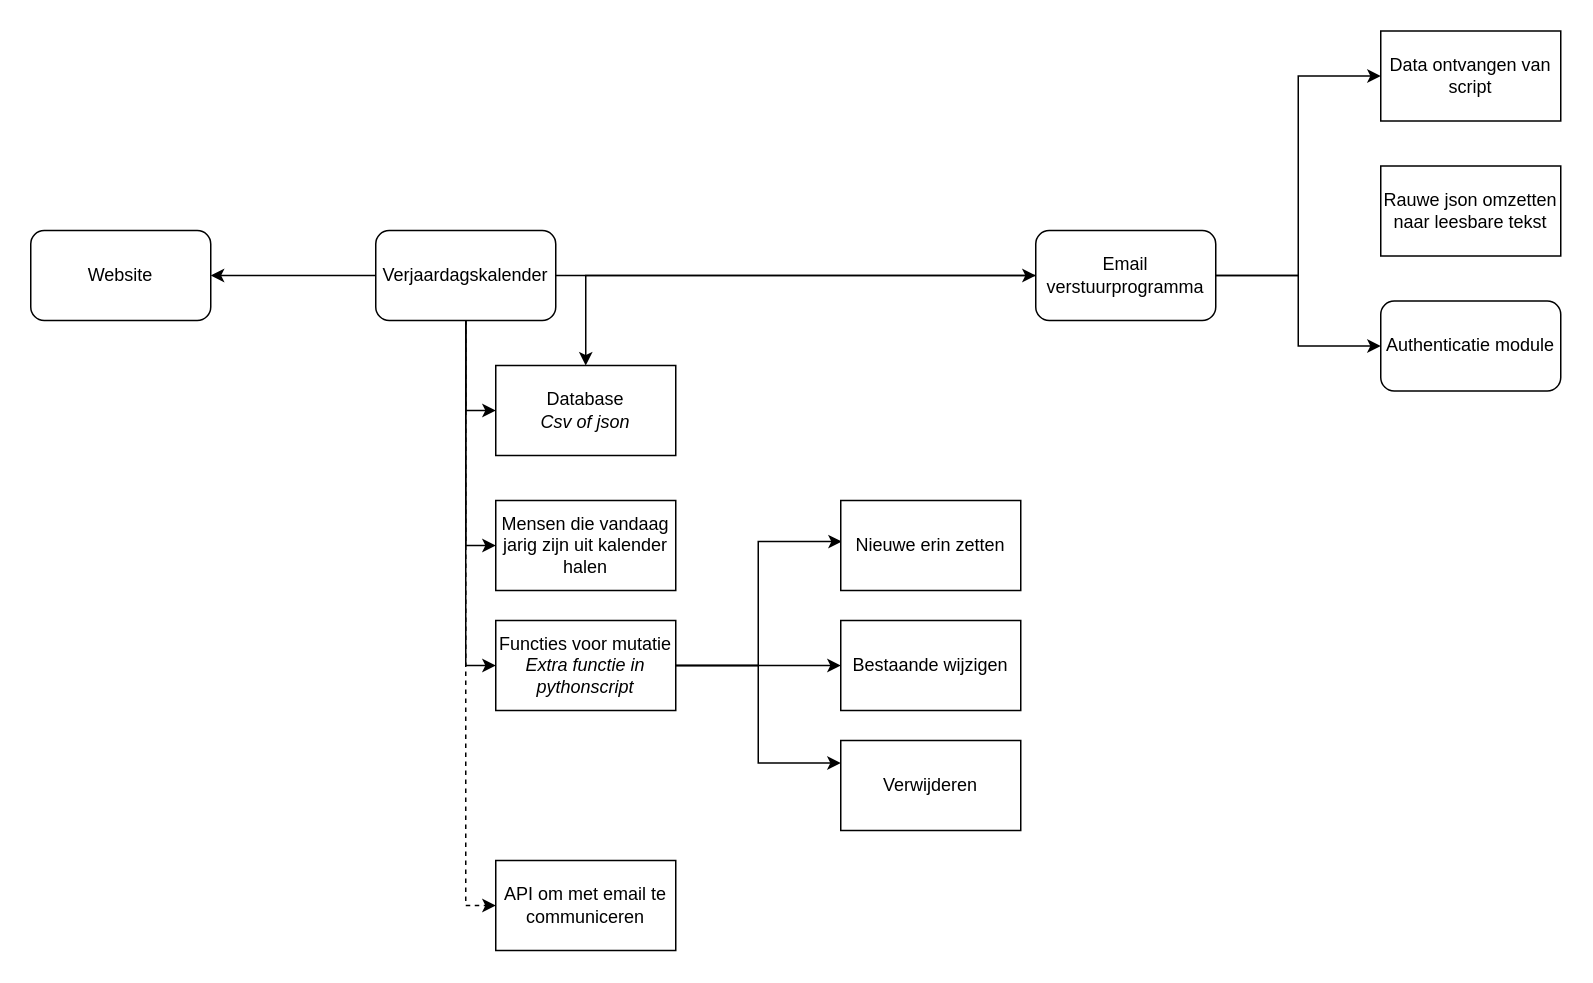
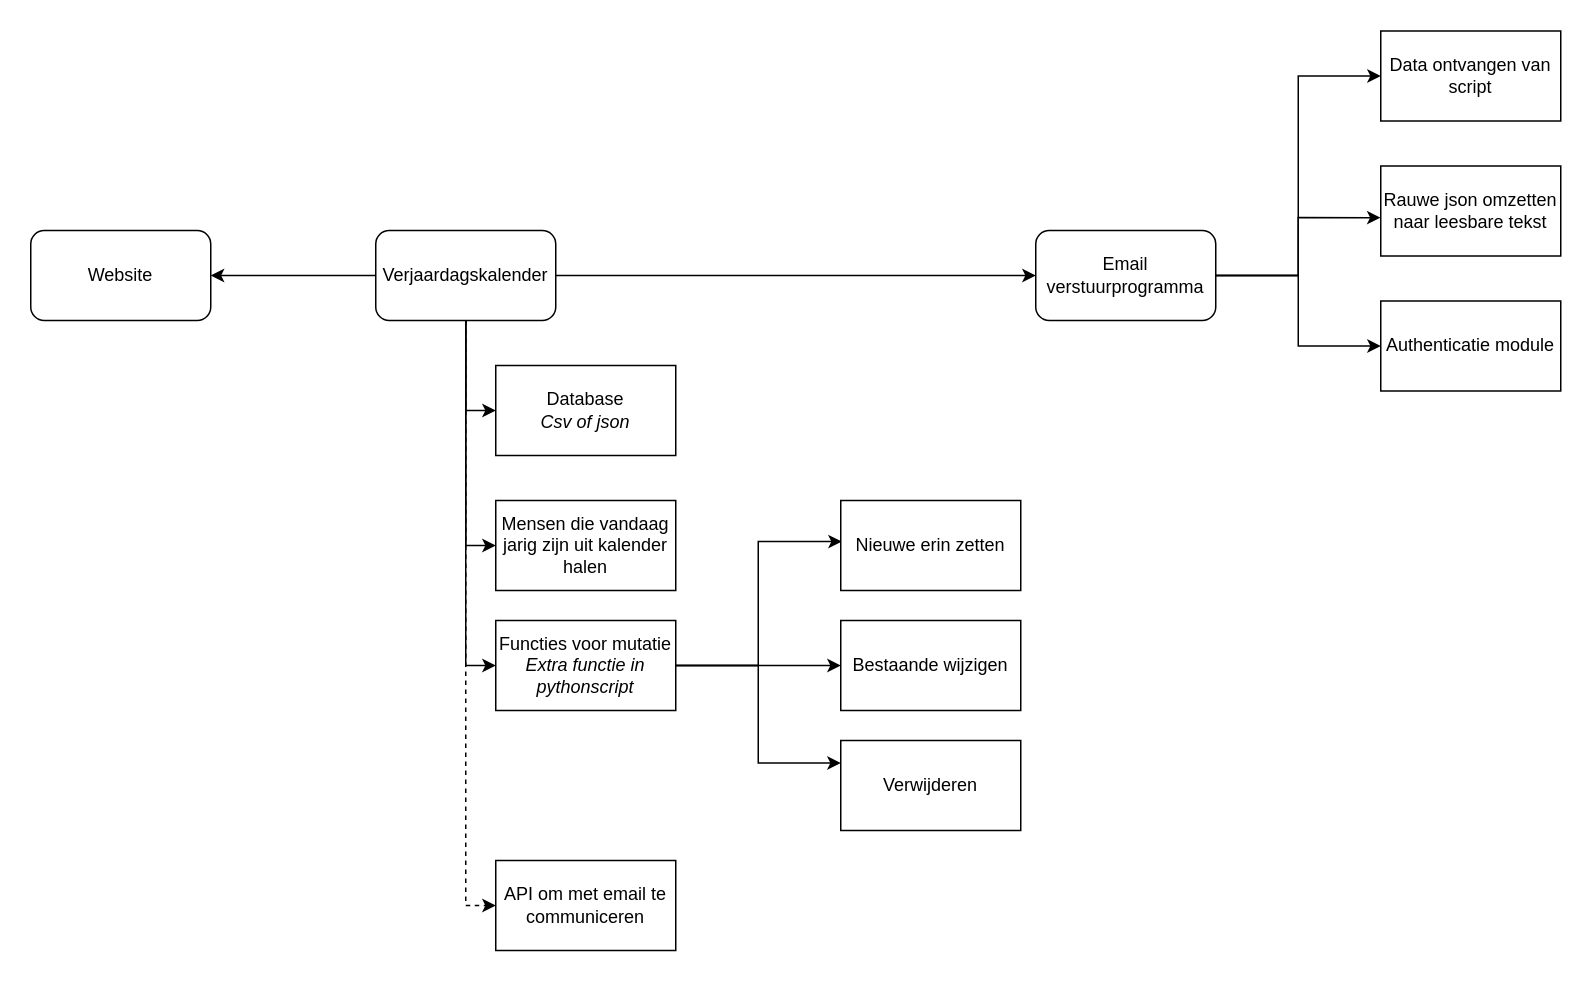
edge "Email verstuurprogramma" -> "Database Csv of json": now "Email verstuurprogramma" -> "Rauwe json omzetten naar leesbare tekst"
node "Authenticatie module": shape rounded rectangle -> rectangle
